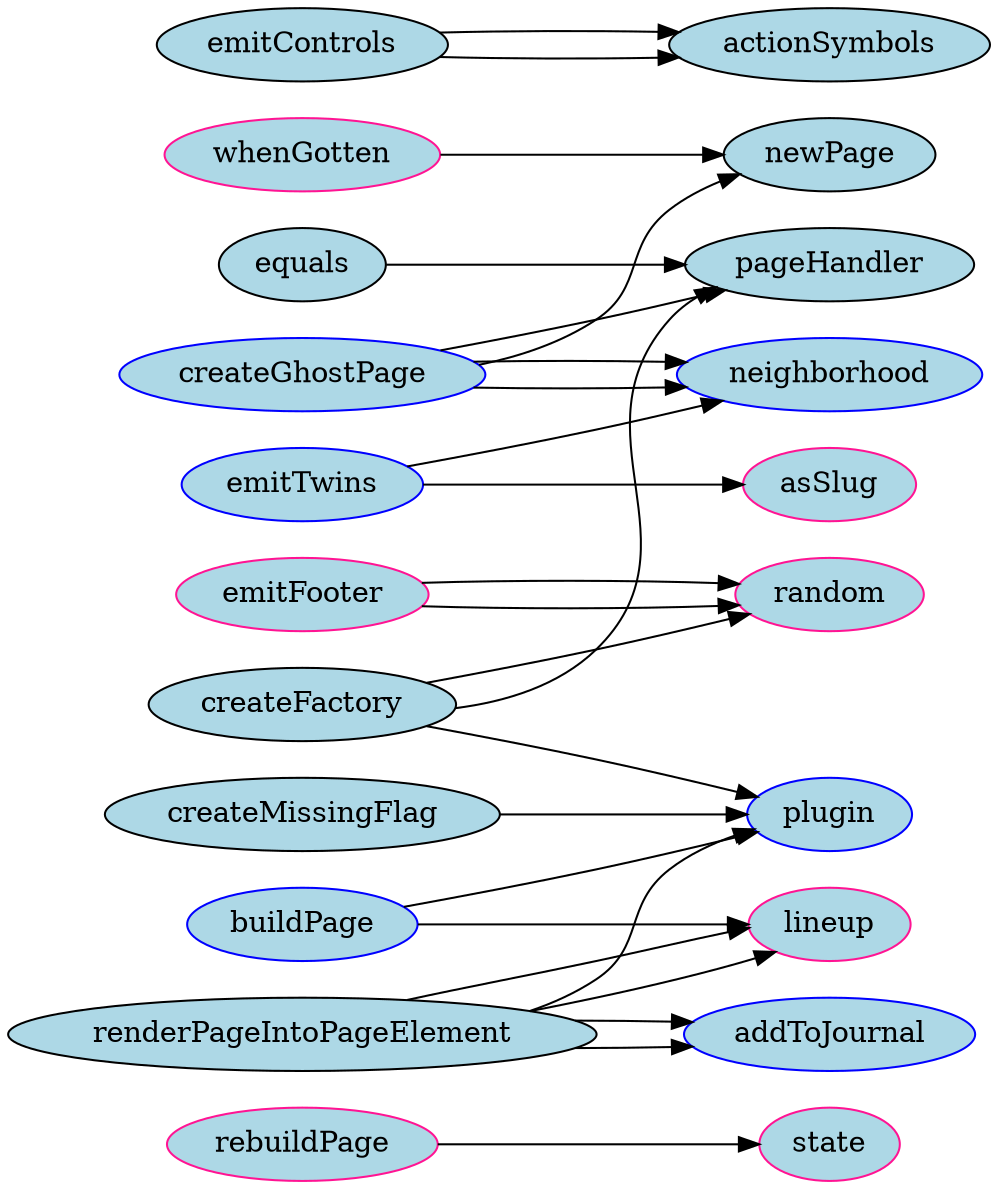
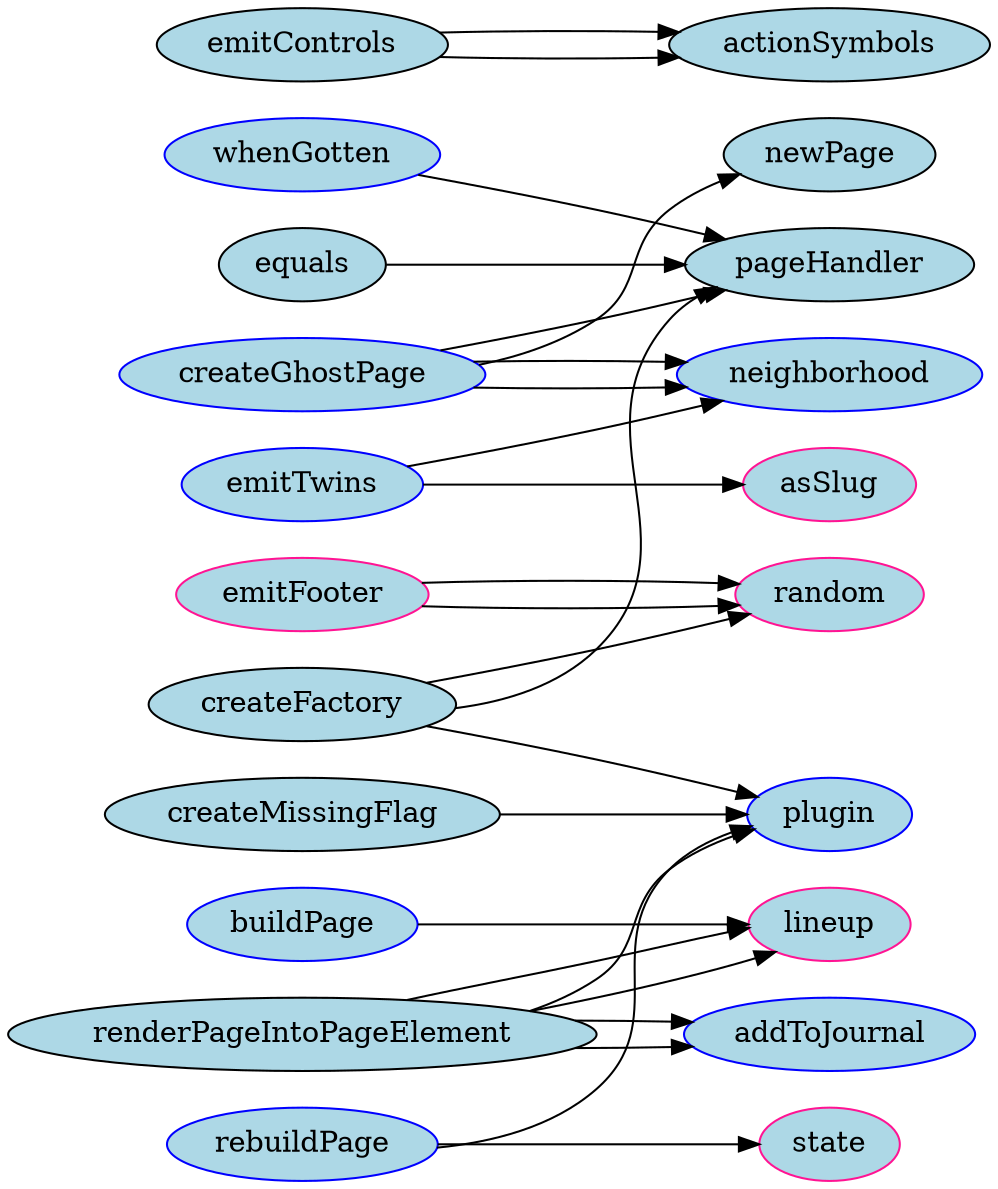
node "whenGotten": color deeppink -> blue
edge "whenGotten" -> "newPage": now "whenGotten" -> "pageHandler"
edge "buildPage" -> "plugin": now "rebuildPage" -> "plugin"
node "rebuildPage": color deeppink -> blue
